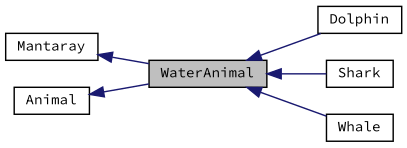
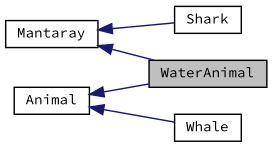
node "Dolphin": removed
edge "Shark" -> "WaterAnimal": now "Shark" -> "Mantaray"
edge "Whale" -> "WaterAnimal": now "Whale" -> "Animal"
